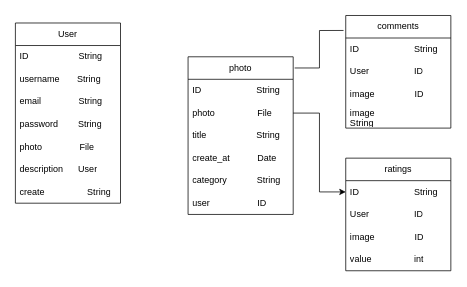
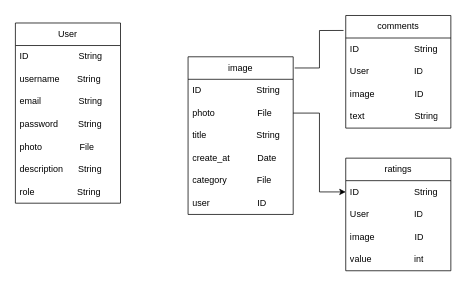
node "photo": label "photo" -> "image"
node "image String": label "image String" -> "text String"
node "description User": label "description User" -> "description String"
node "category String": label "category String" -> "category File"
node "create String": label "create String" -> "role String"
